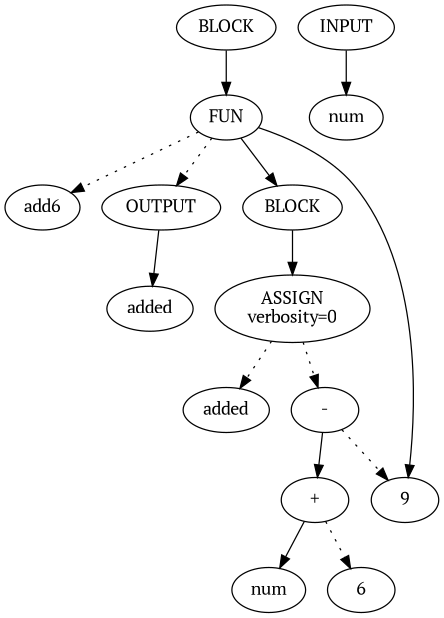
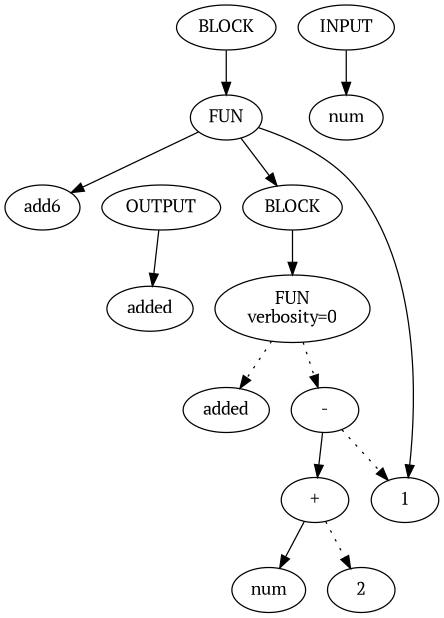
edge "FUN" -> "OUTPUT": removed
edge "FUN" -> "add6": style dotted -> solid
node "ASSIGN verbosity=0": label "ASSIGN verbosity=0" -> "FUN verbosity=0"
node "9": label "9" -> "1"
node "6": label "6" -> "2"
